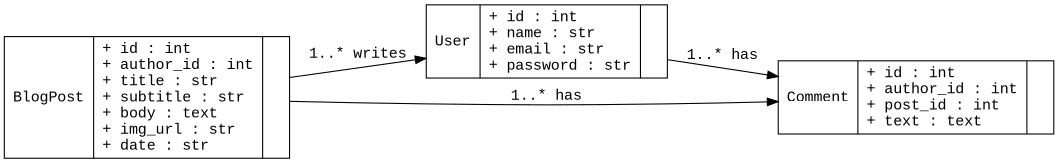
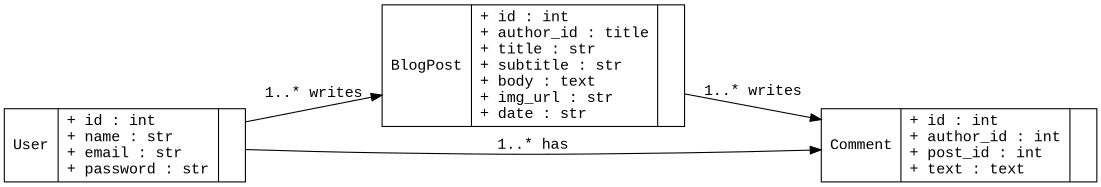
node "BlogPost": text "+ author_id : int" -> "+ author_id : title"
edge "BlogPost" -> "User": reversed
edge "BlogPost" -> "Comment": label "1..* has" -> "1..* writes"
